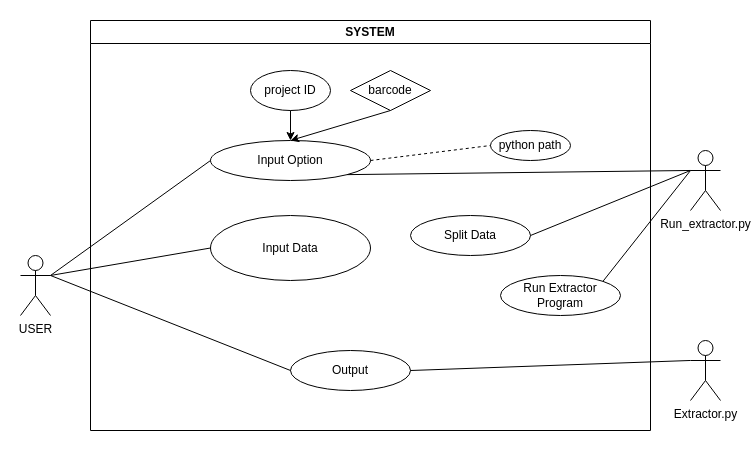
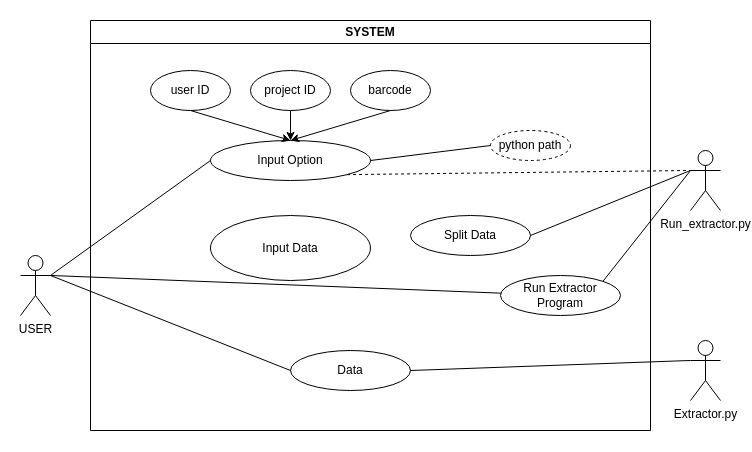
node "user ID": added
node "barcode": shape diamond -> ellipse
edge "user ID" -> "Input Option": added
node "python path": style solid -> dashed
edge "python path" -- "Input Option": style dashed -> solid
edge "Input Option" -- "Run_extractor.py": style solid -> dashed
edge "Input Data" -- "USER": now "Run Extractor Program" -- "USER"
node "Output": label "Output" -> "Data"
